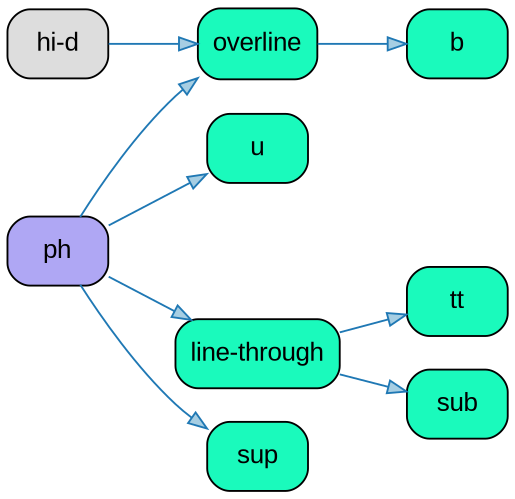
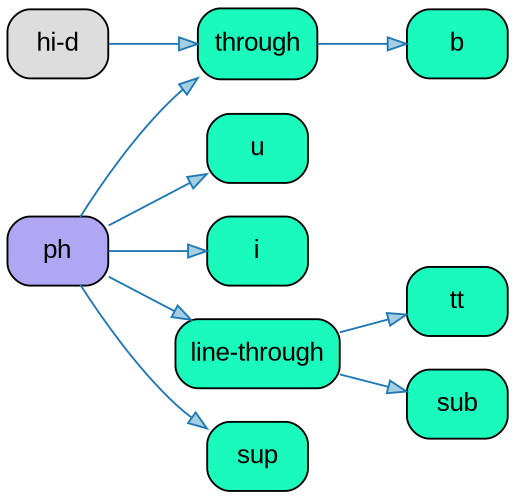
node "overline": label "overline" -> "through"
node "i": added
